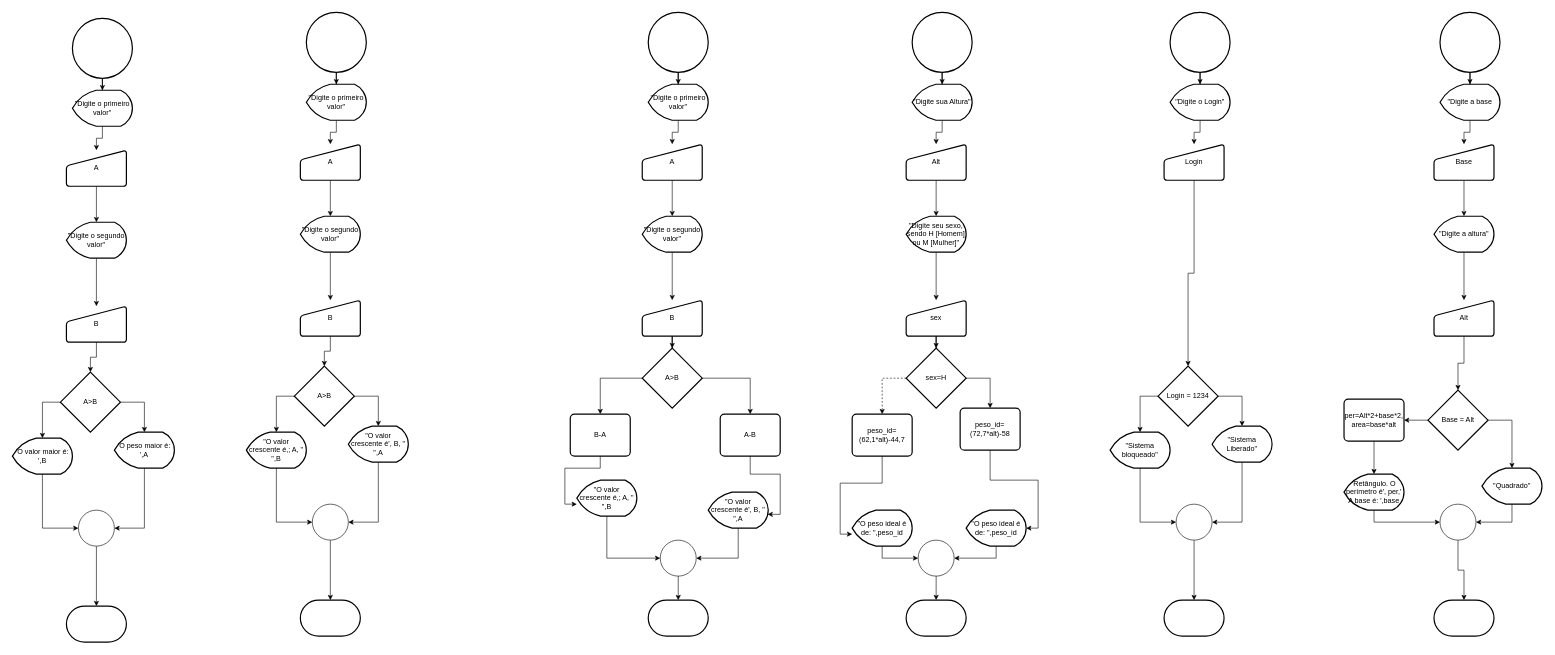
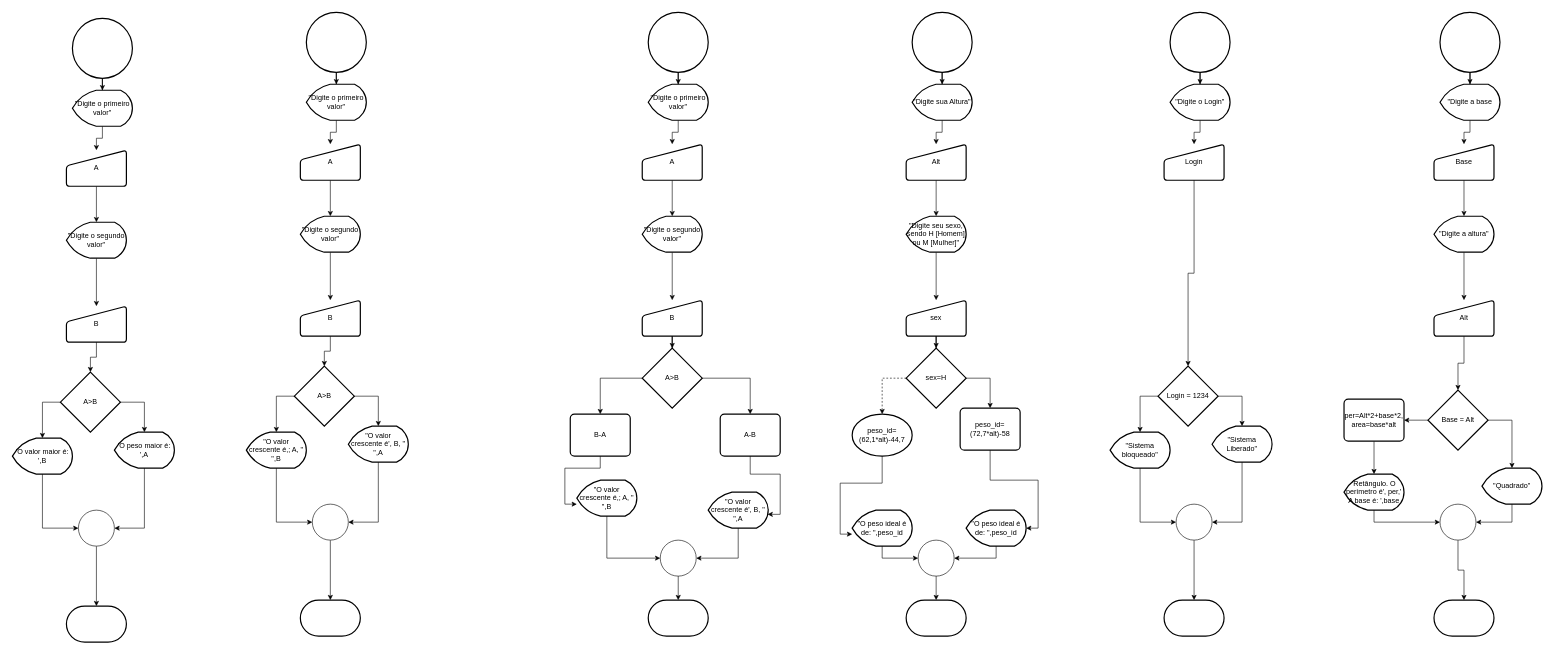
node "peso_id=(62,1*alt)-44,7": shape rounded rectangle -> ellipse
